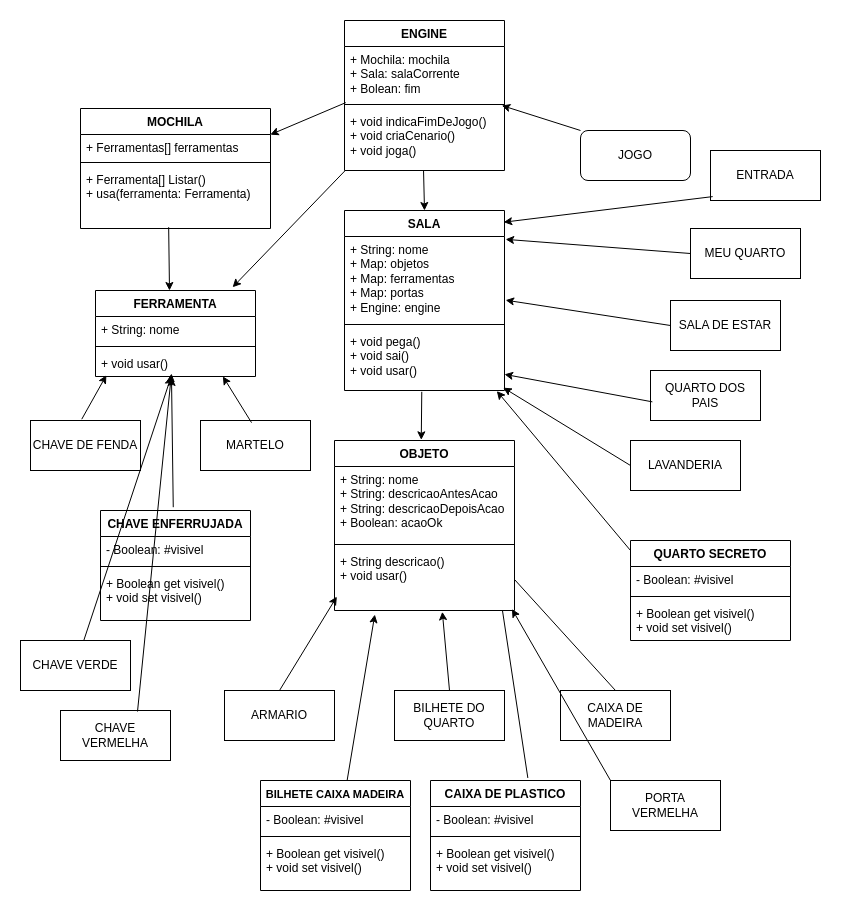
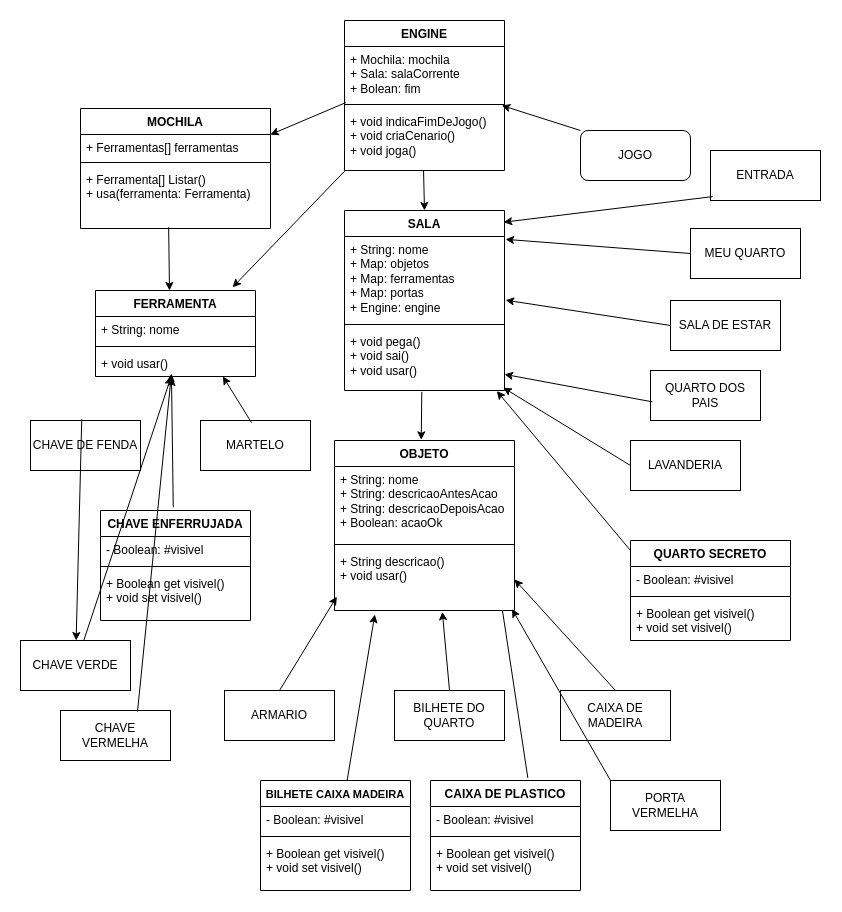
edge "CHAVE DE FENDA" -> "+ void usar()": now "CHAVE DE FENDA" -> "CHAVE VERDE"
edge "+ String descricao() + void usar()" -- "CAIXA DE MADEIRA": arrowhead none -> classic
